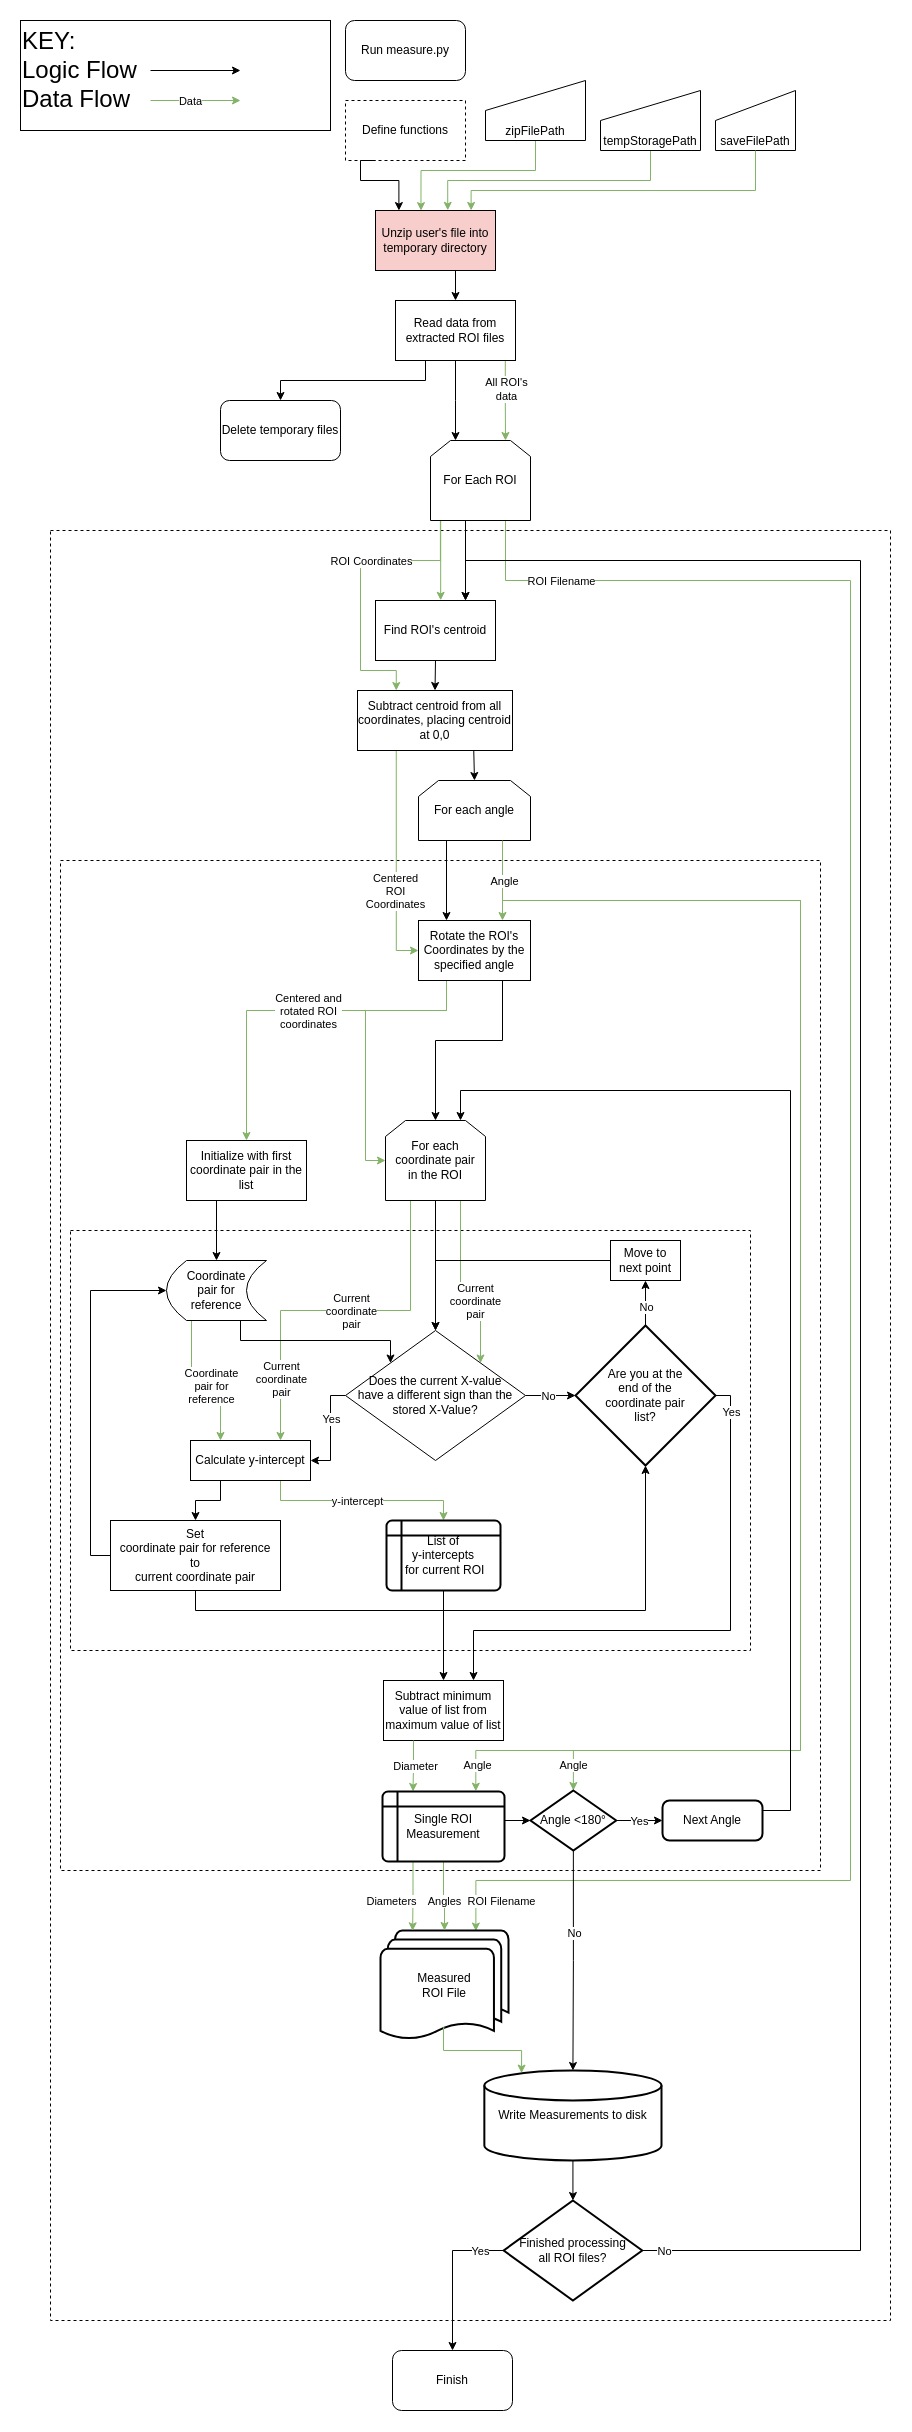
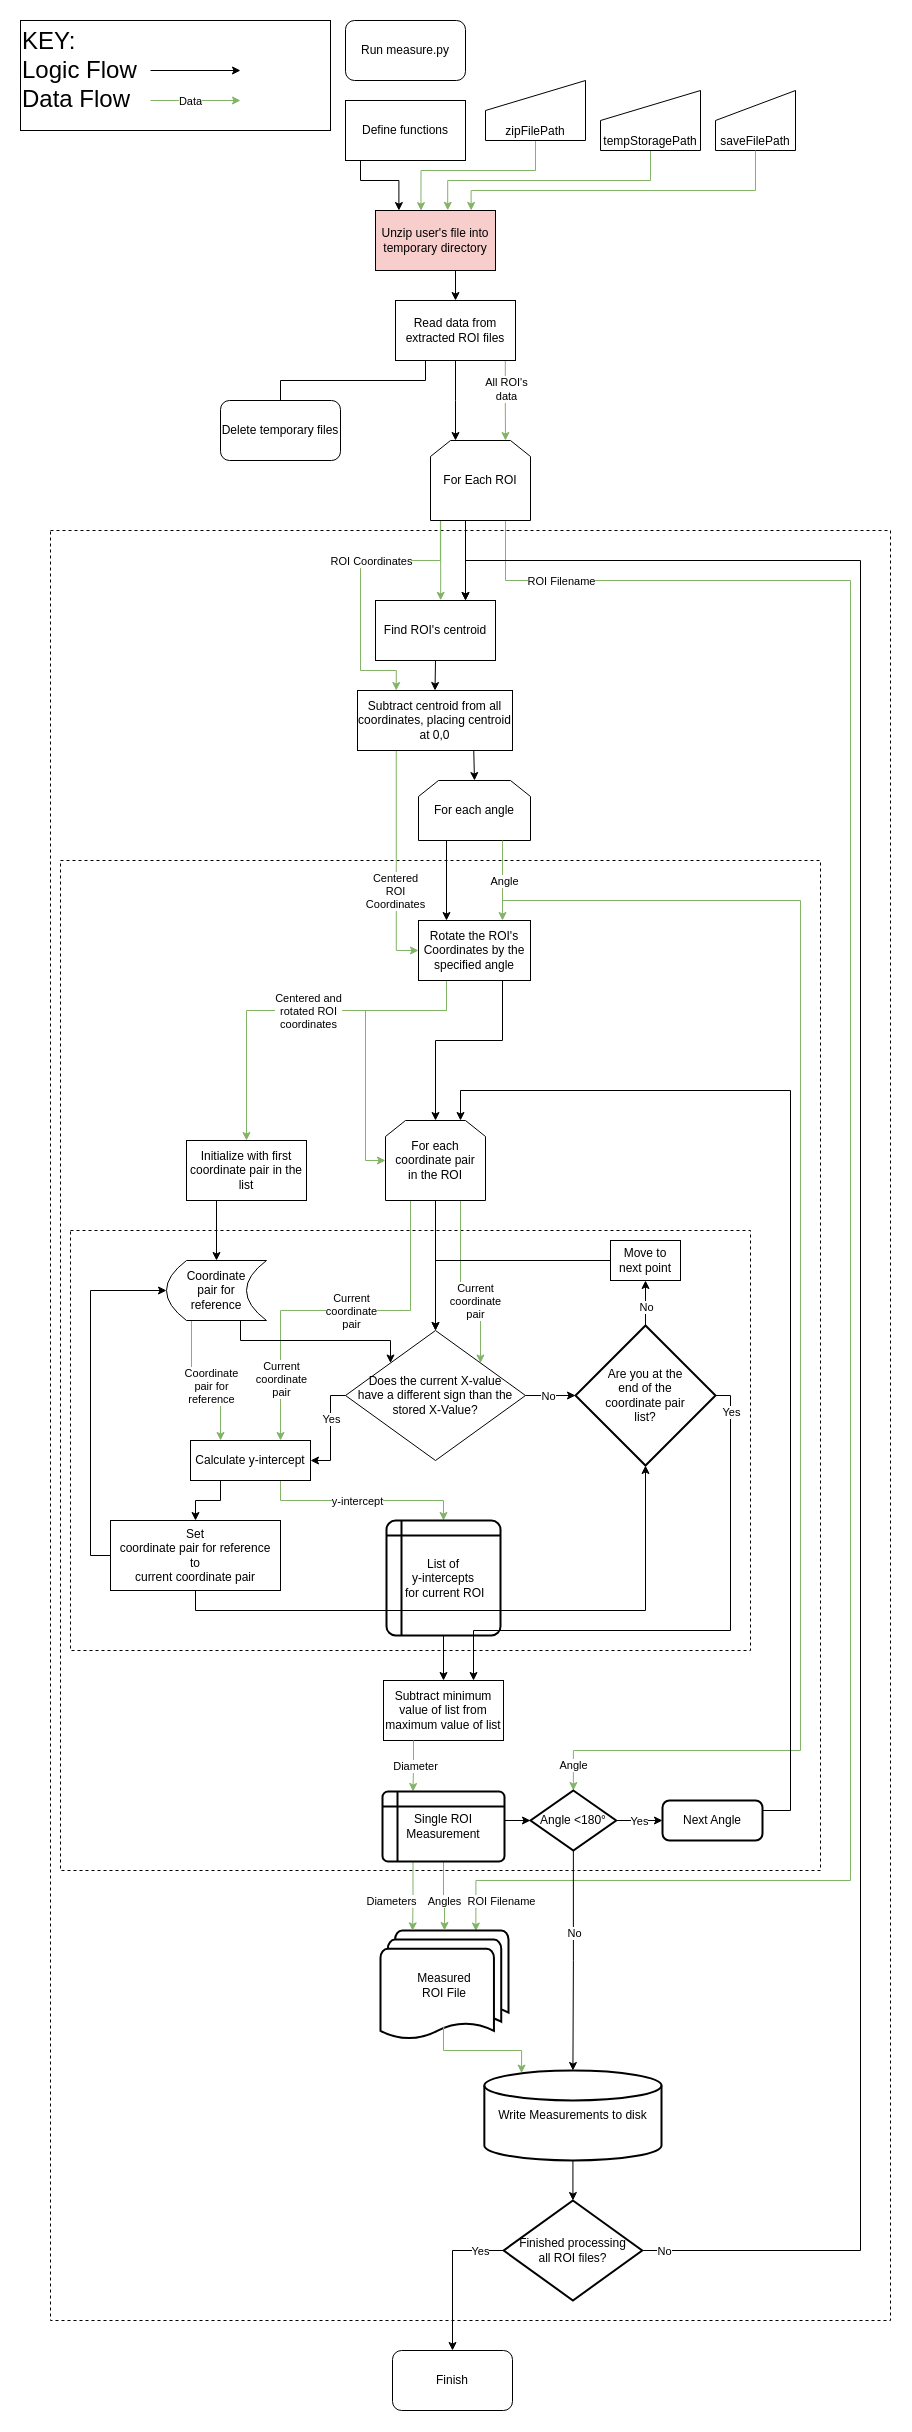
node "Define functions": style dashed -> solid
edge "Read data from extracted ROI files" -> "Delete temporary files": arrowhead classic -> none
node "List of y-intercepts for current ROI": size 114x70 -> 114x115
edge "For each angle" -> "Single ROI Measurement": removed, label "Angle"
